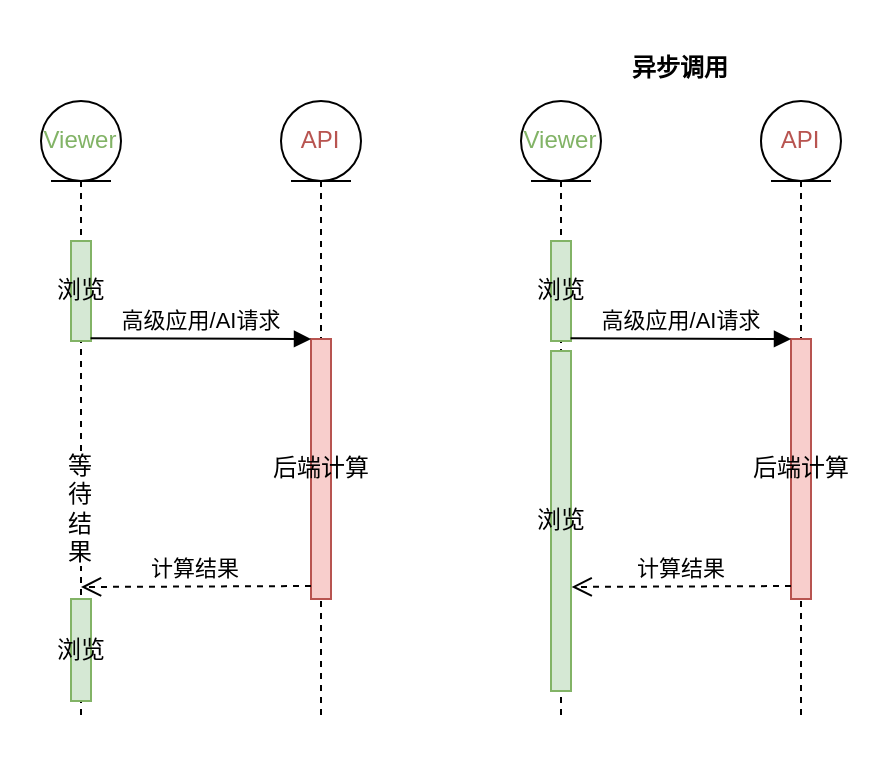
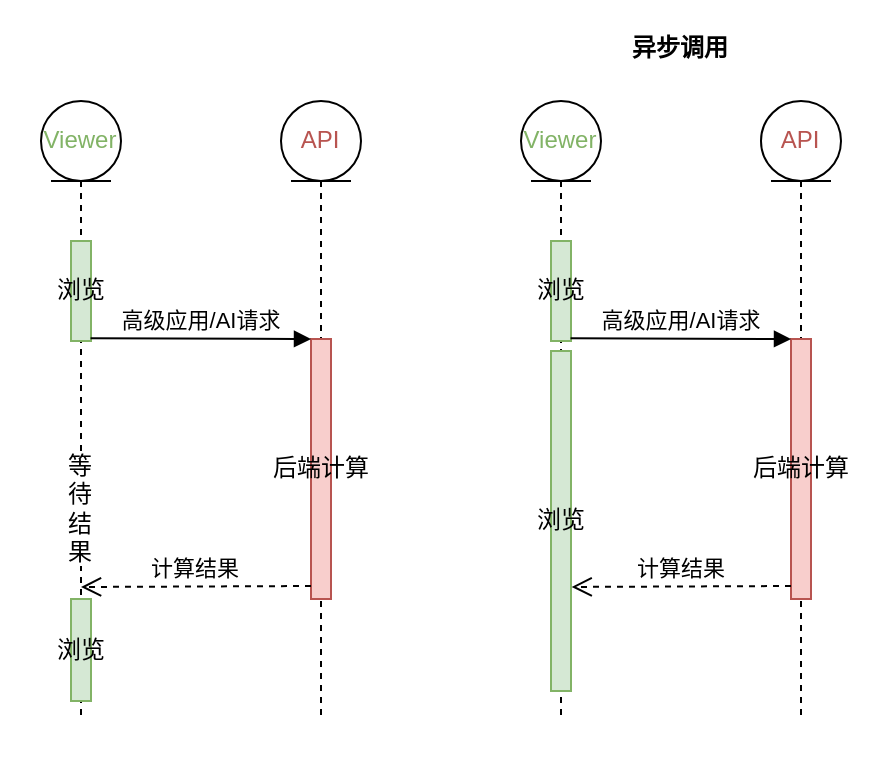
node "异步调用": moved (681, 67) -> (681, 47)
